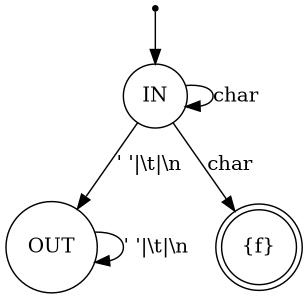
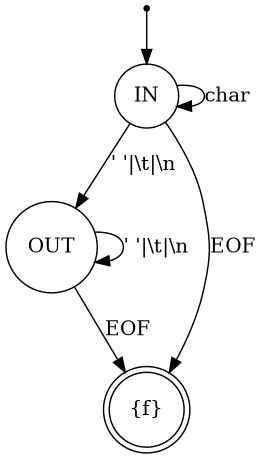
edge "IN" -> "{f}": label "char" -> "EOF"
edge "OUT" -> "{f}": added, label "EOF"
